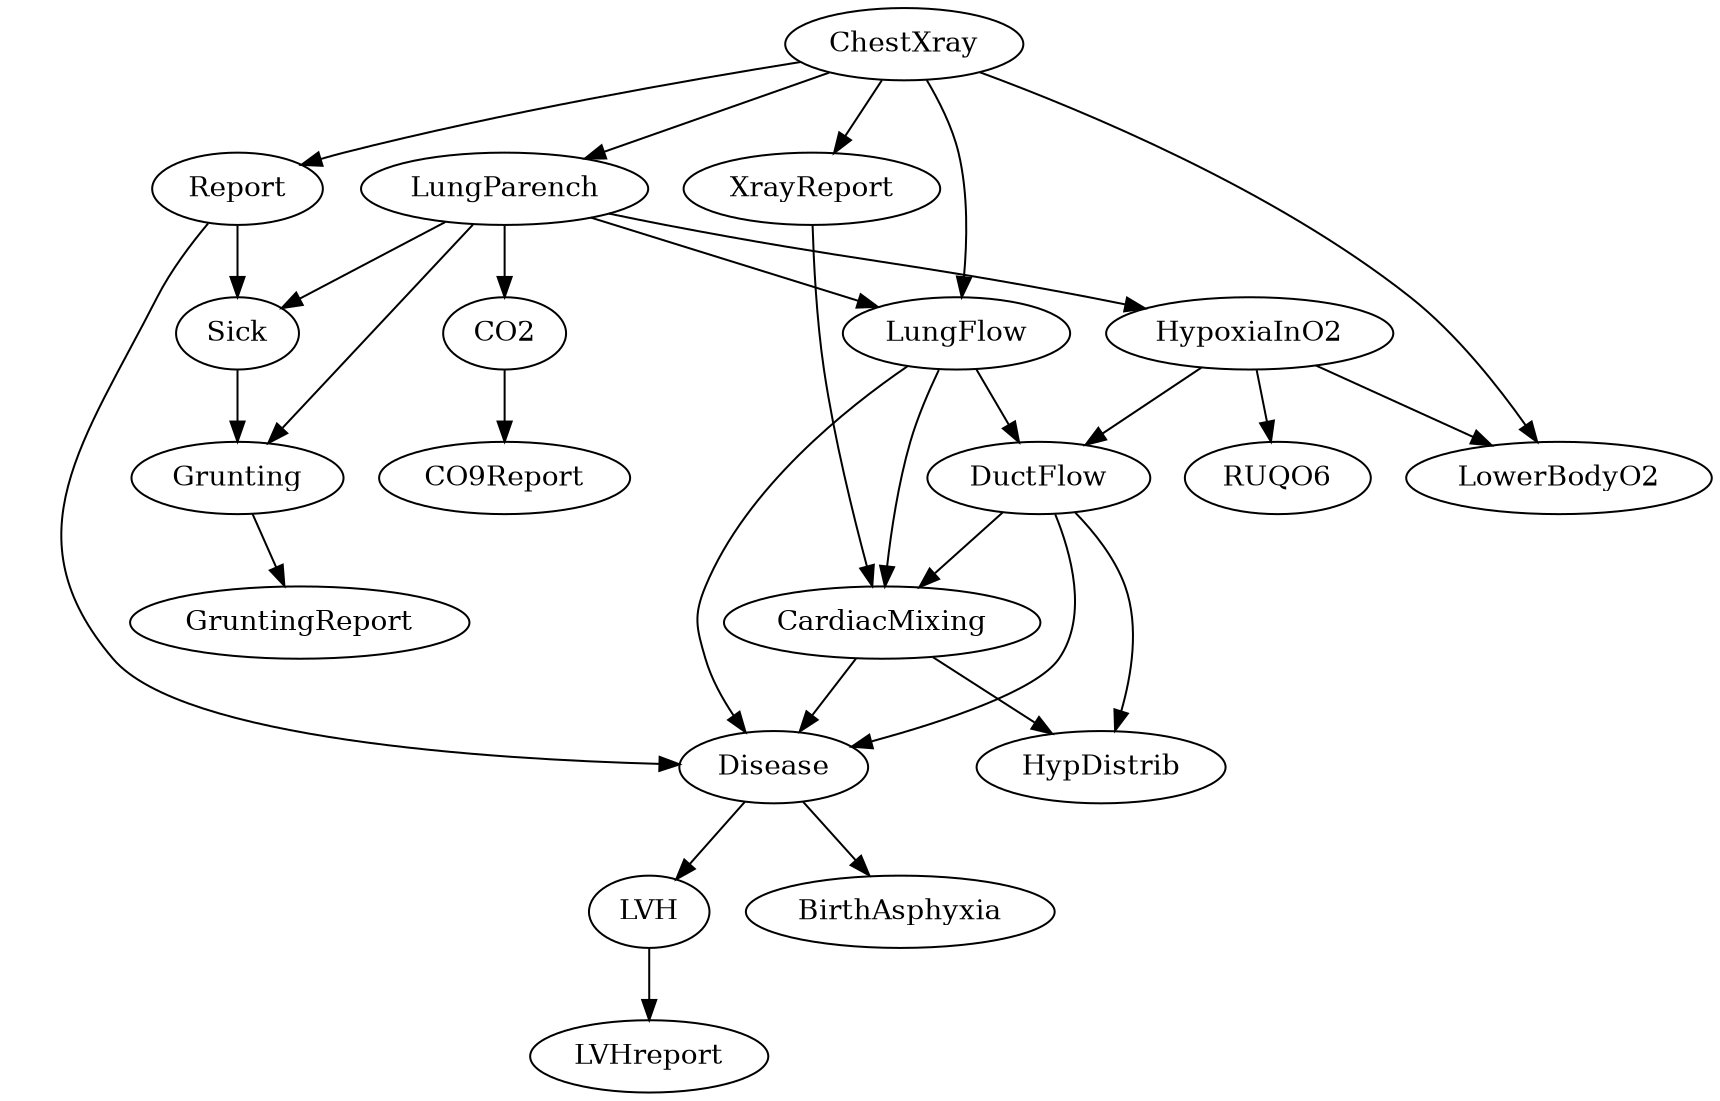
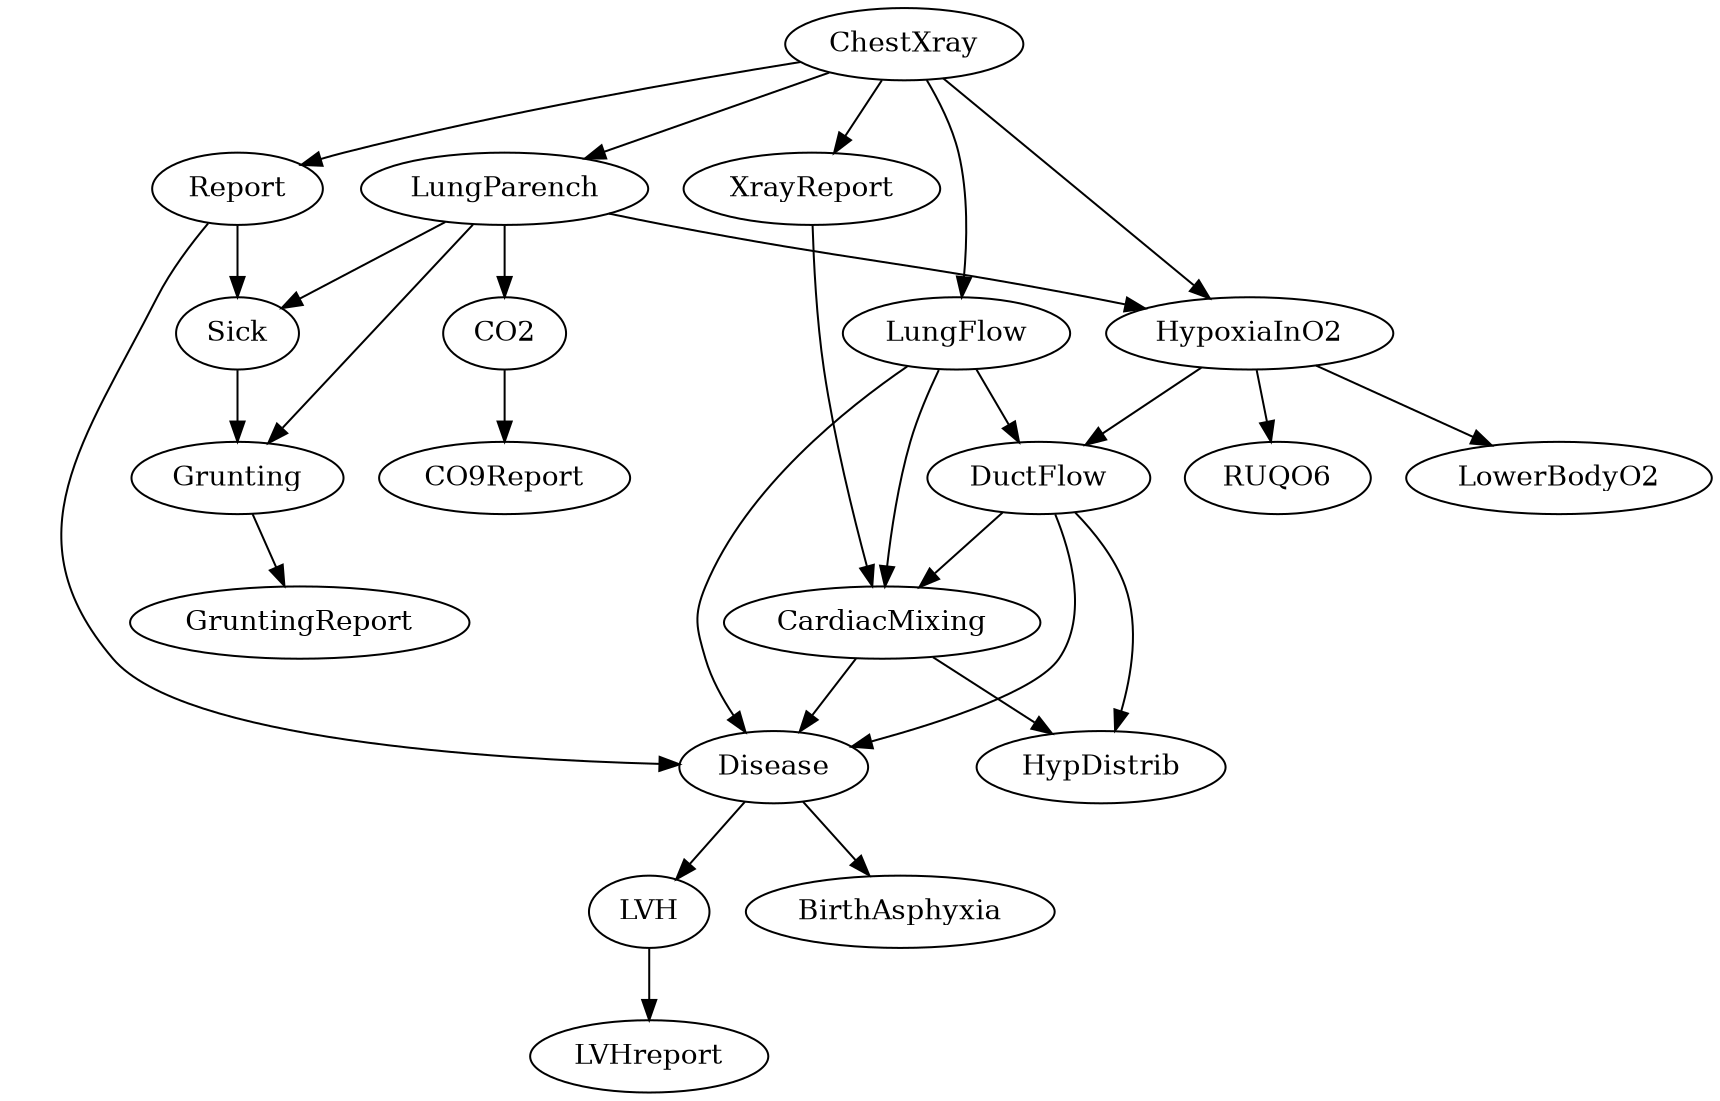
edge "ChestXray" -> "LowerBodyO2": now "ChestXray" -> "HypoxiaInO2"
edge "LungParench" -> "LungFlow": removed
